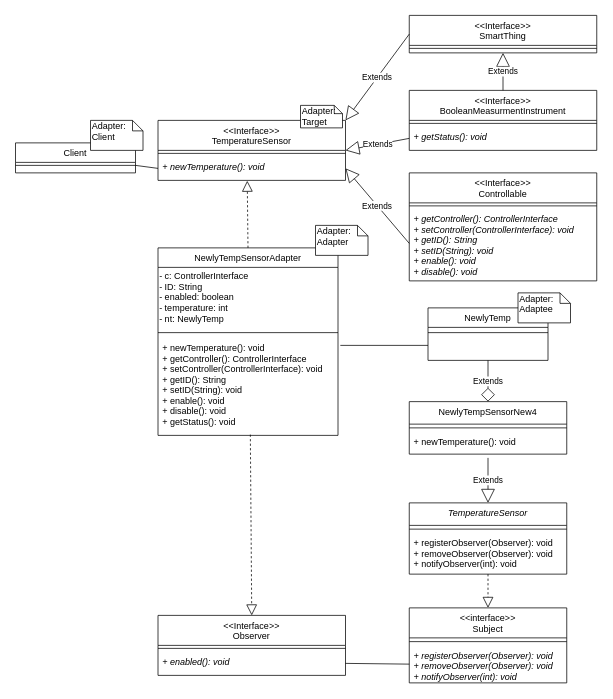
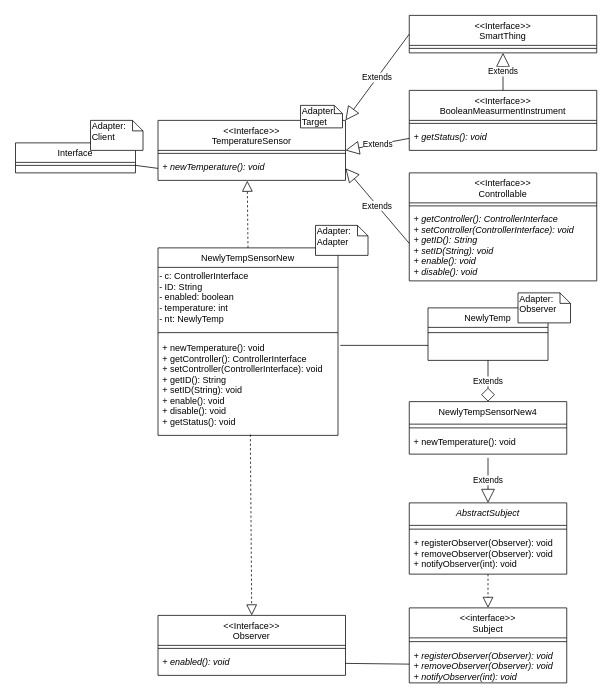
node "Client": label "Client" -> "Interface"
node "NewlyTempSensorAdapter": label "NewlyTempSensorAdapter" -> "NewlyTempSensorNew"
node "Adapter: Adaptee": label "Adapter: Adaptee" -> "Adapter: Observer"
node "TemperatureSensor": label "TemperatureSensor" -> "AbstractSubject"
